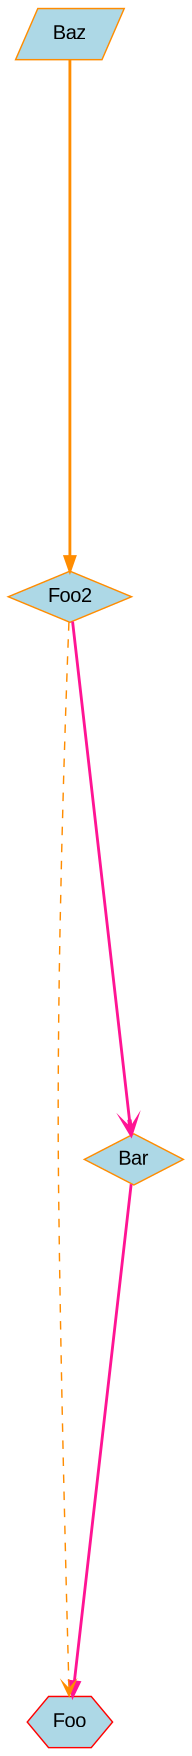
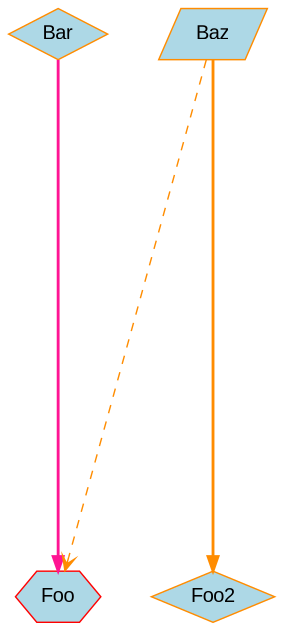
edge "Foo2" -> "Bar": removed
edge "Foo2" -> "Foo": now "Baz" -> "Foo"
